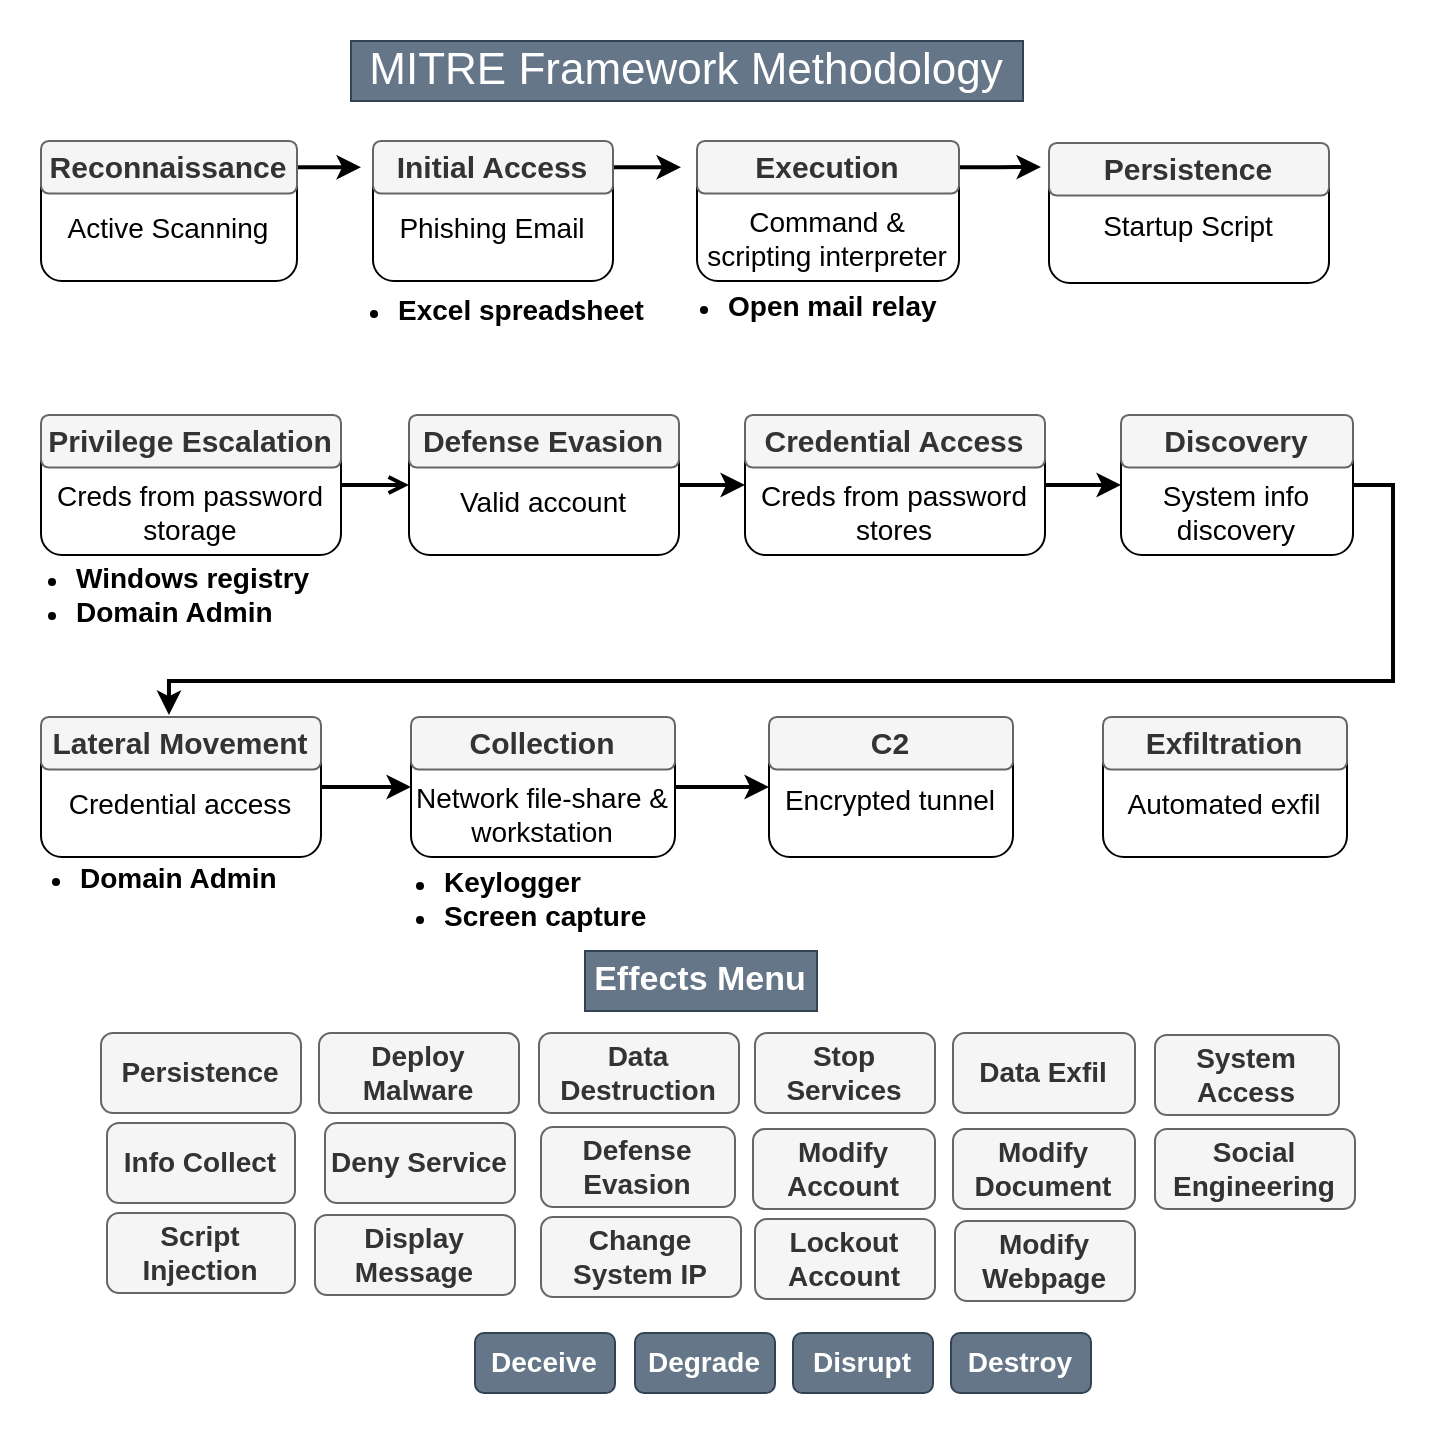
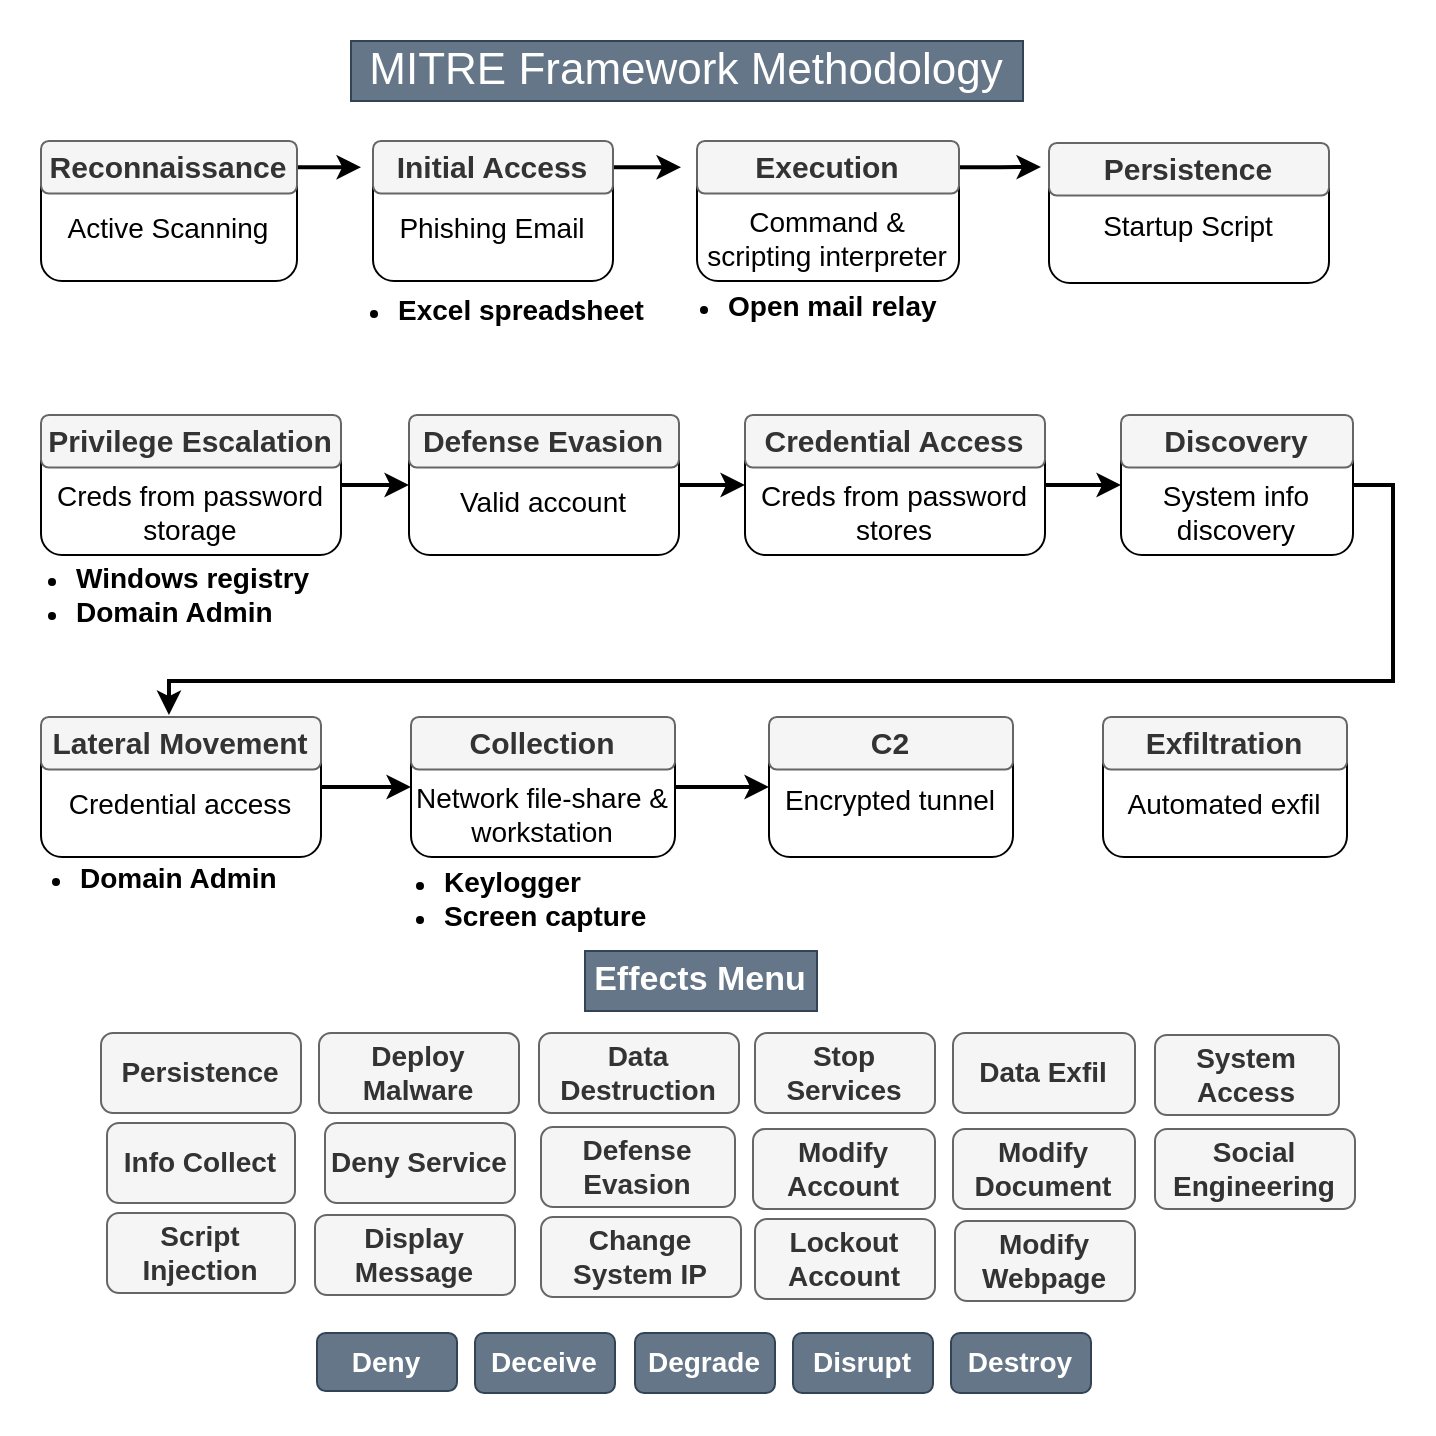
edge "Creds from password storage" -> "Valid account": arrowhead open -> classic
node "Deny": added
